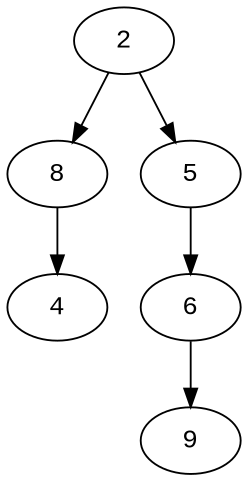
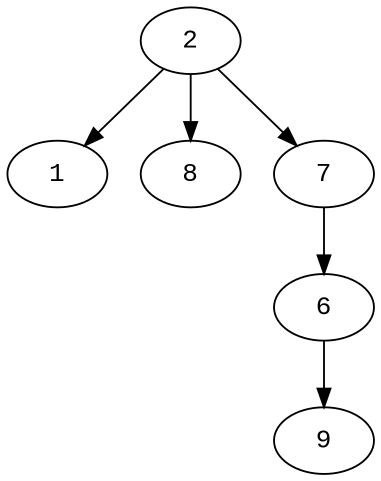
node "1": added
node "5": label "5" -> "7"
node "4": removed
